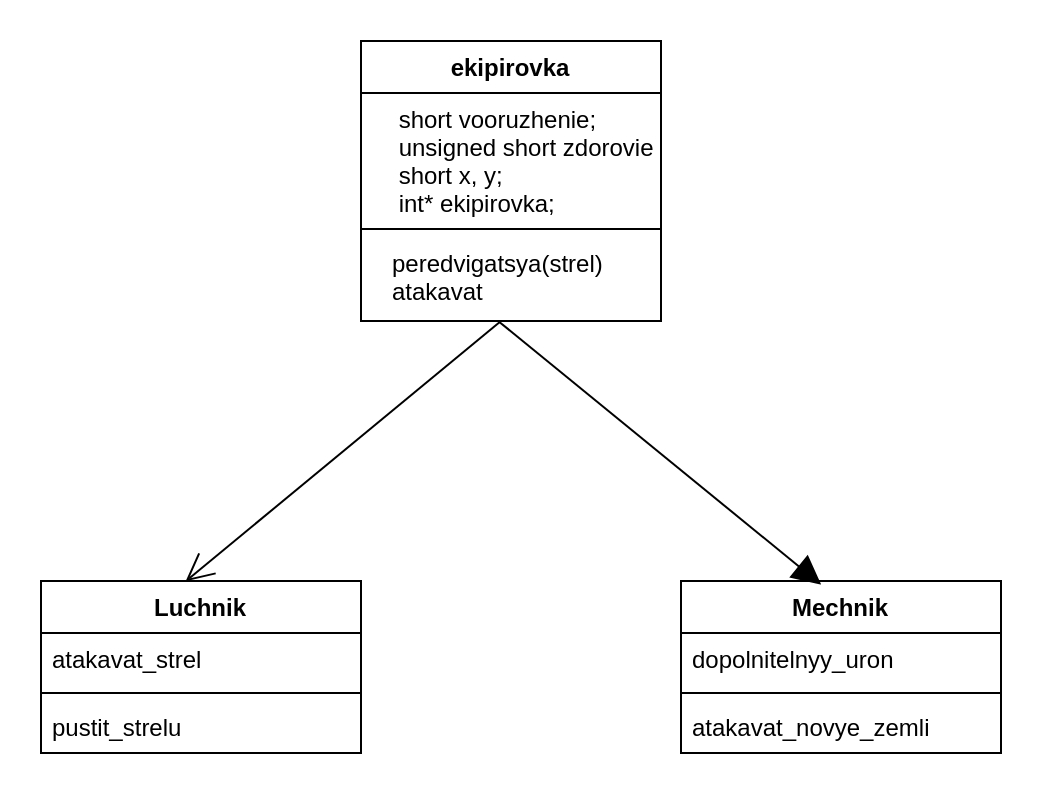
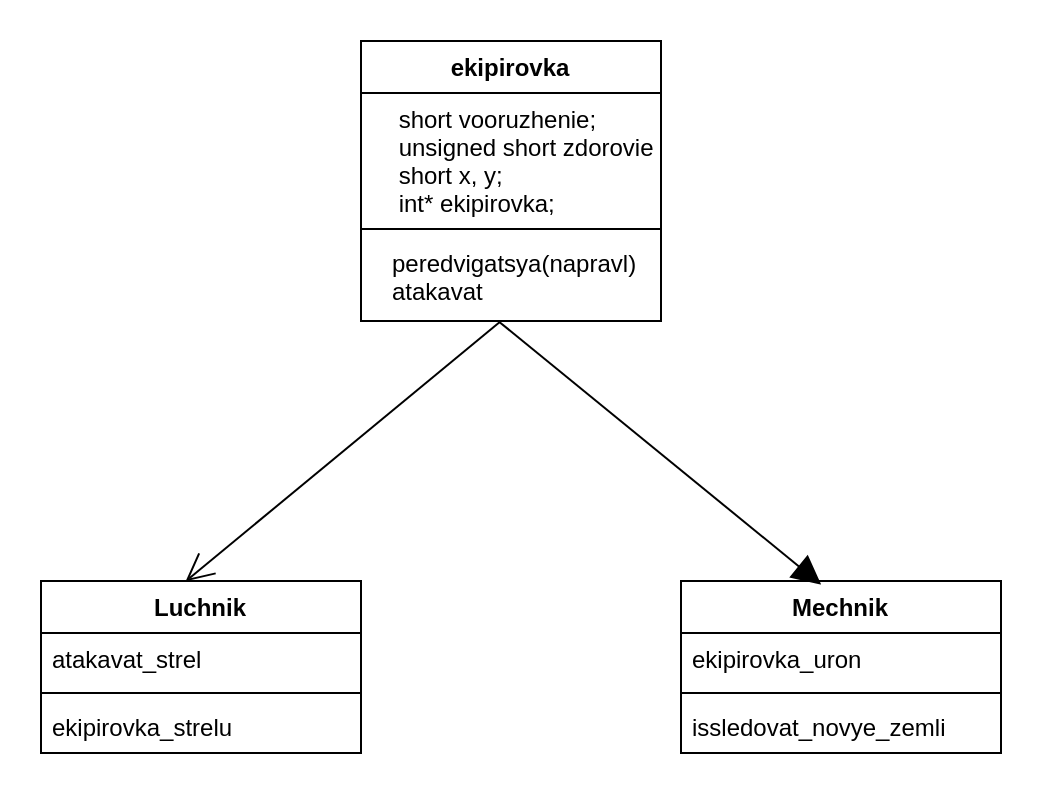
node "peredvigatsya(strel) atakavat": label "peredvigatsya(strel) atakavat" -> "peredvigatsya(napravl) atakavat"
node "dopolnitelnyy_uron": label "dopolnitelnyy_uron" -> "ekipirovka_uron"
node "pustit_strelu": label "pustit_strelu" -> "ekipirovka_strelu"
node "atakavat_novye_zemli": label "atakavat_novye_zemli" -> "issledovat_novye_zemli"
